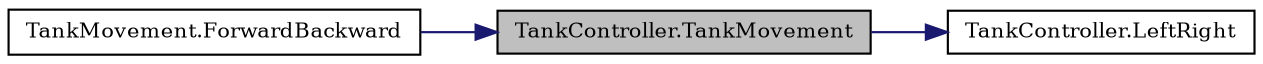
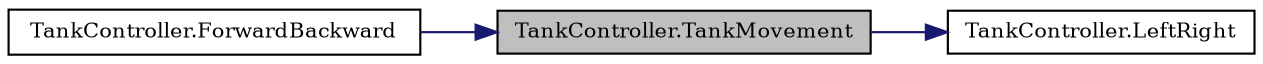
node "TankMovement.ForwardBackward": label "TankMovement.ForwardBackward" -> "TankController.ForwardBackward"
